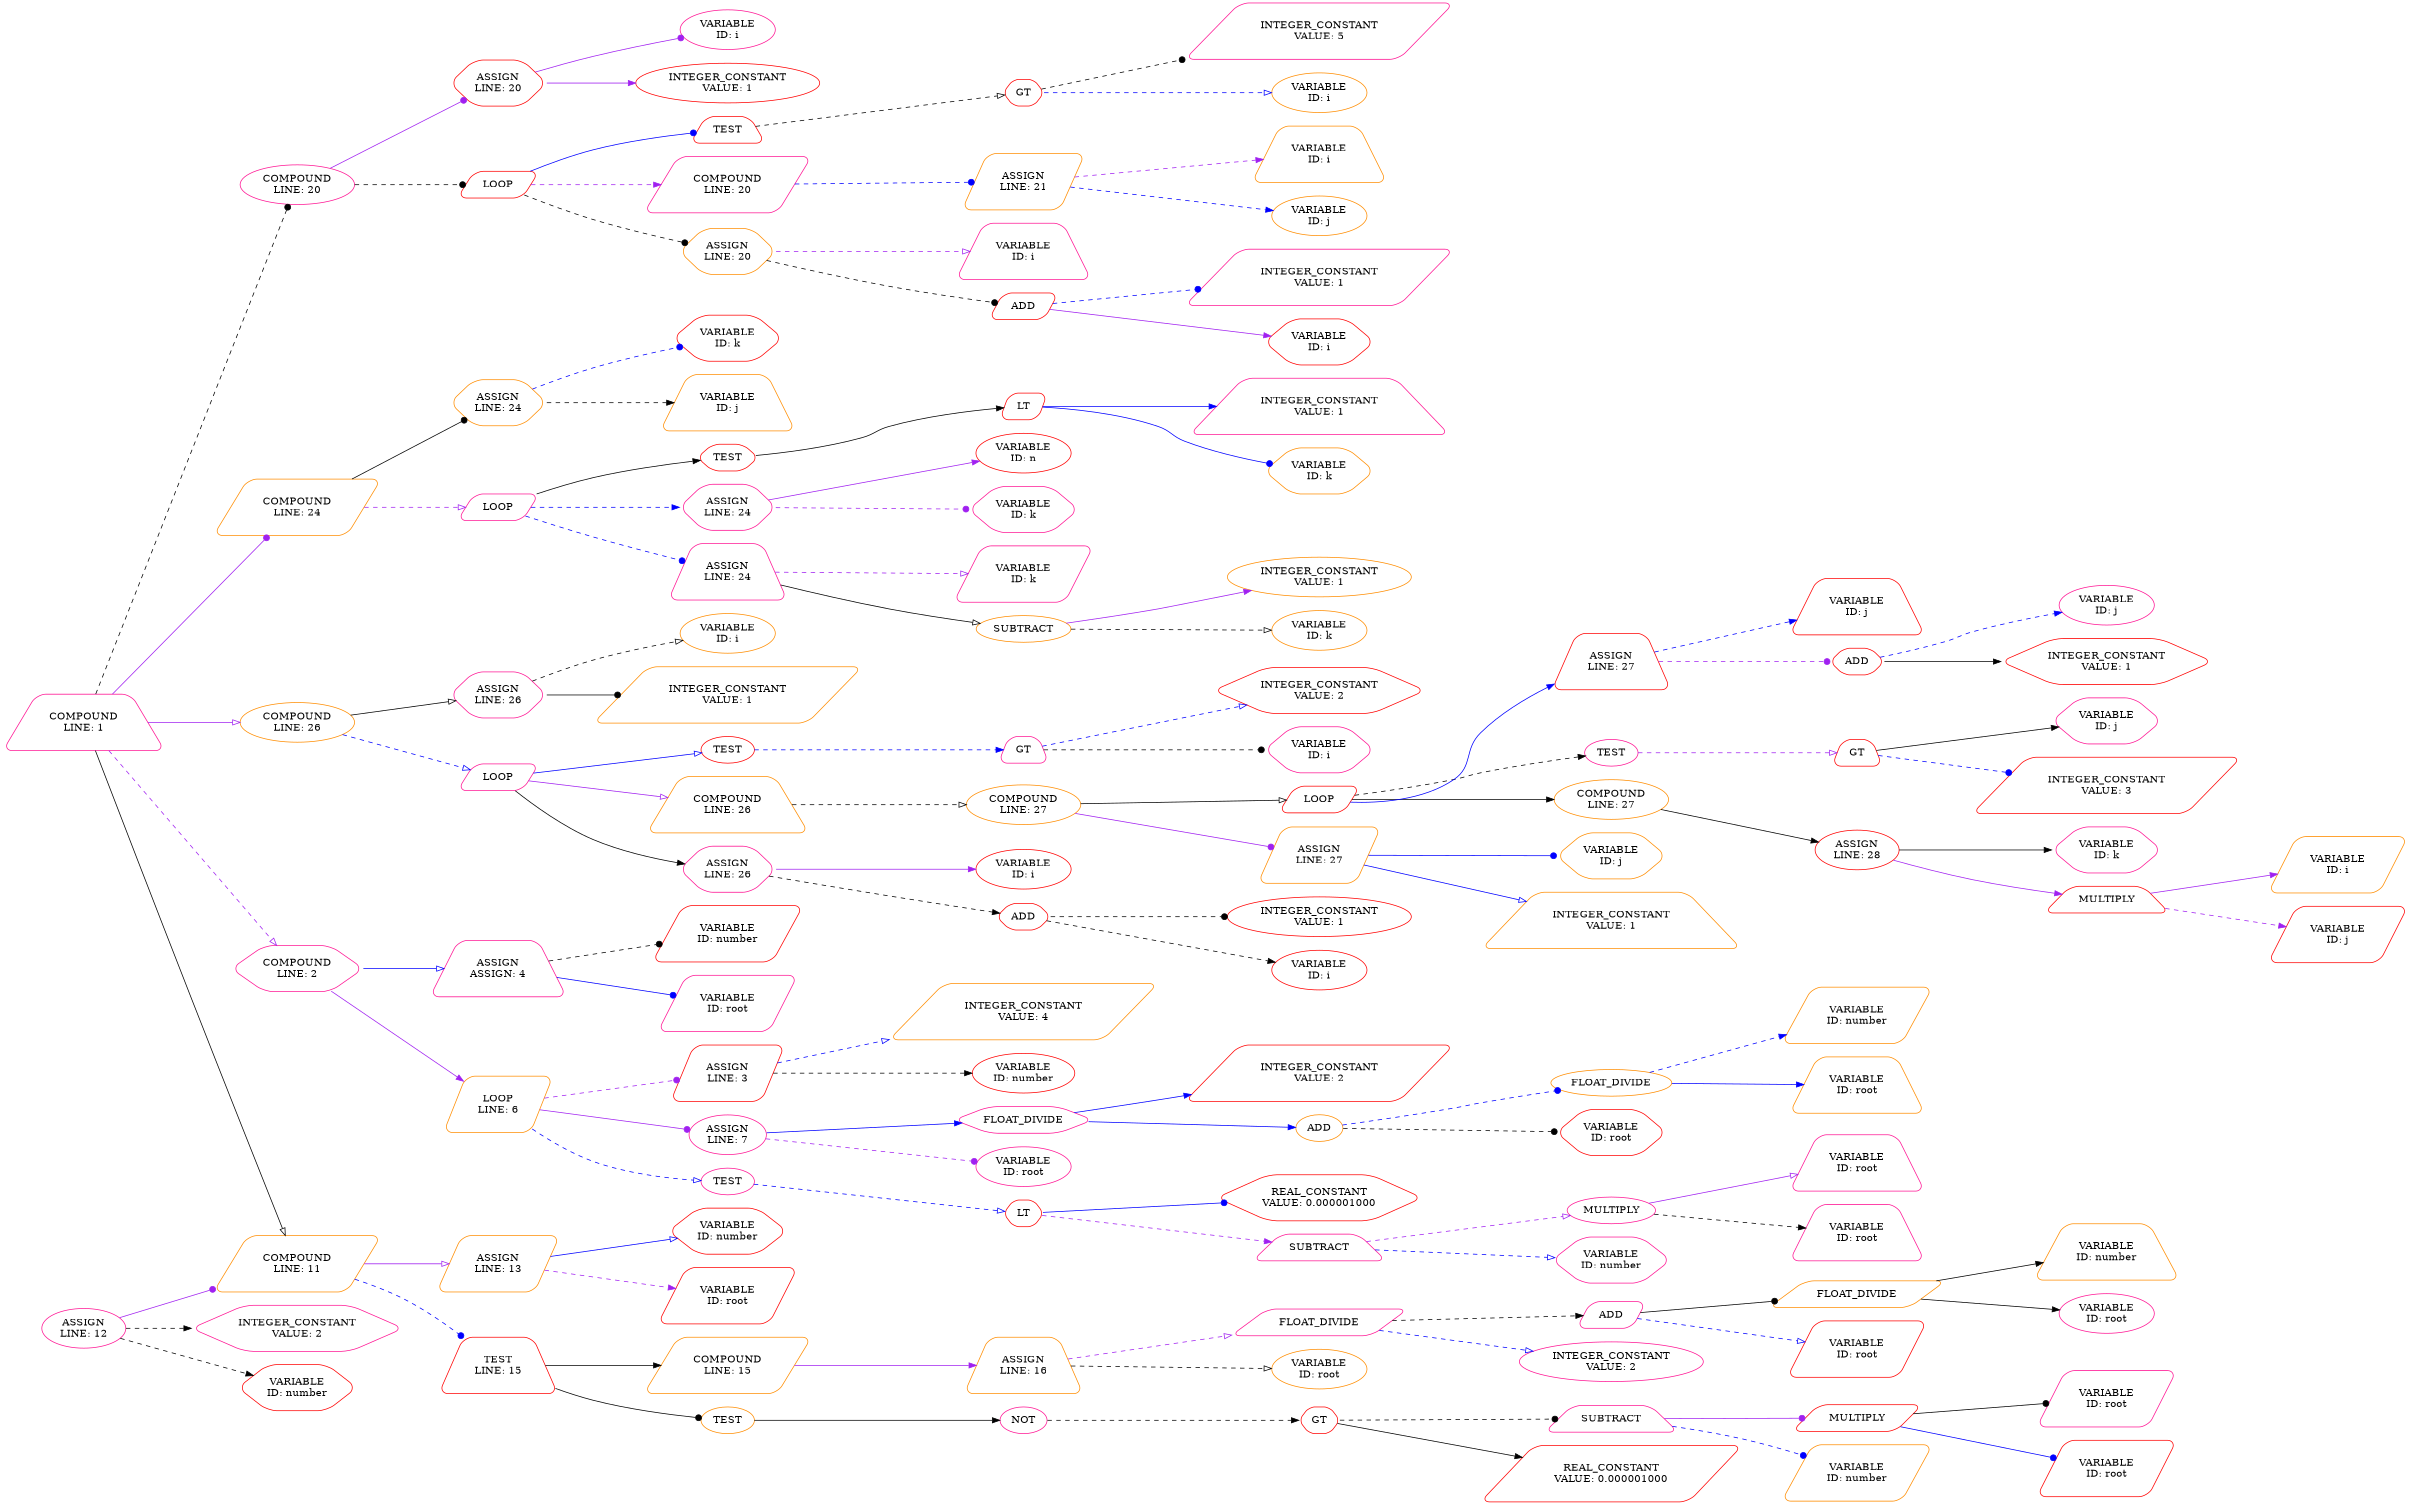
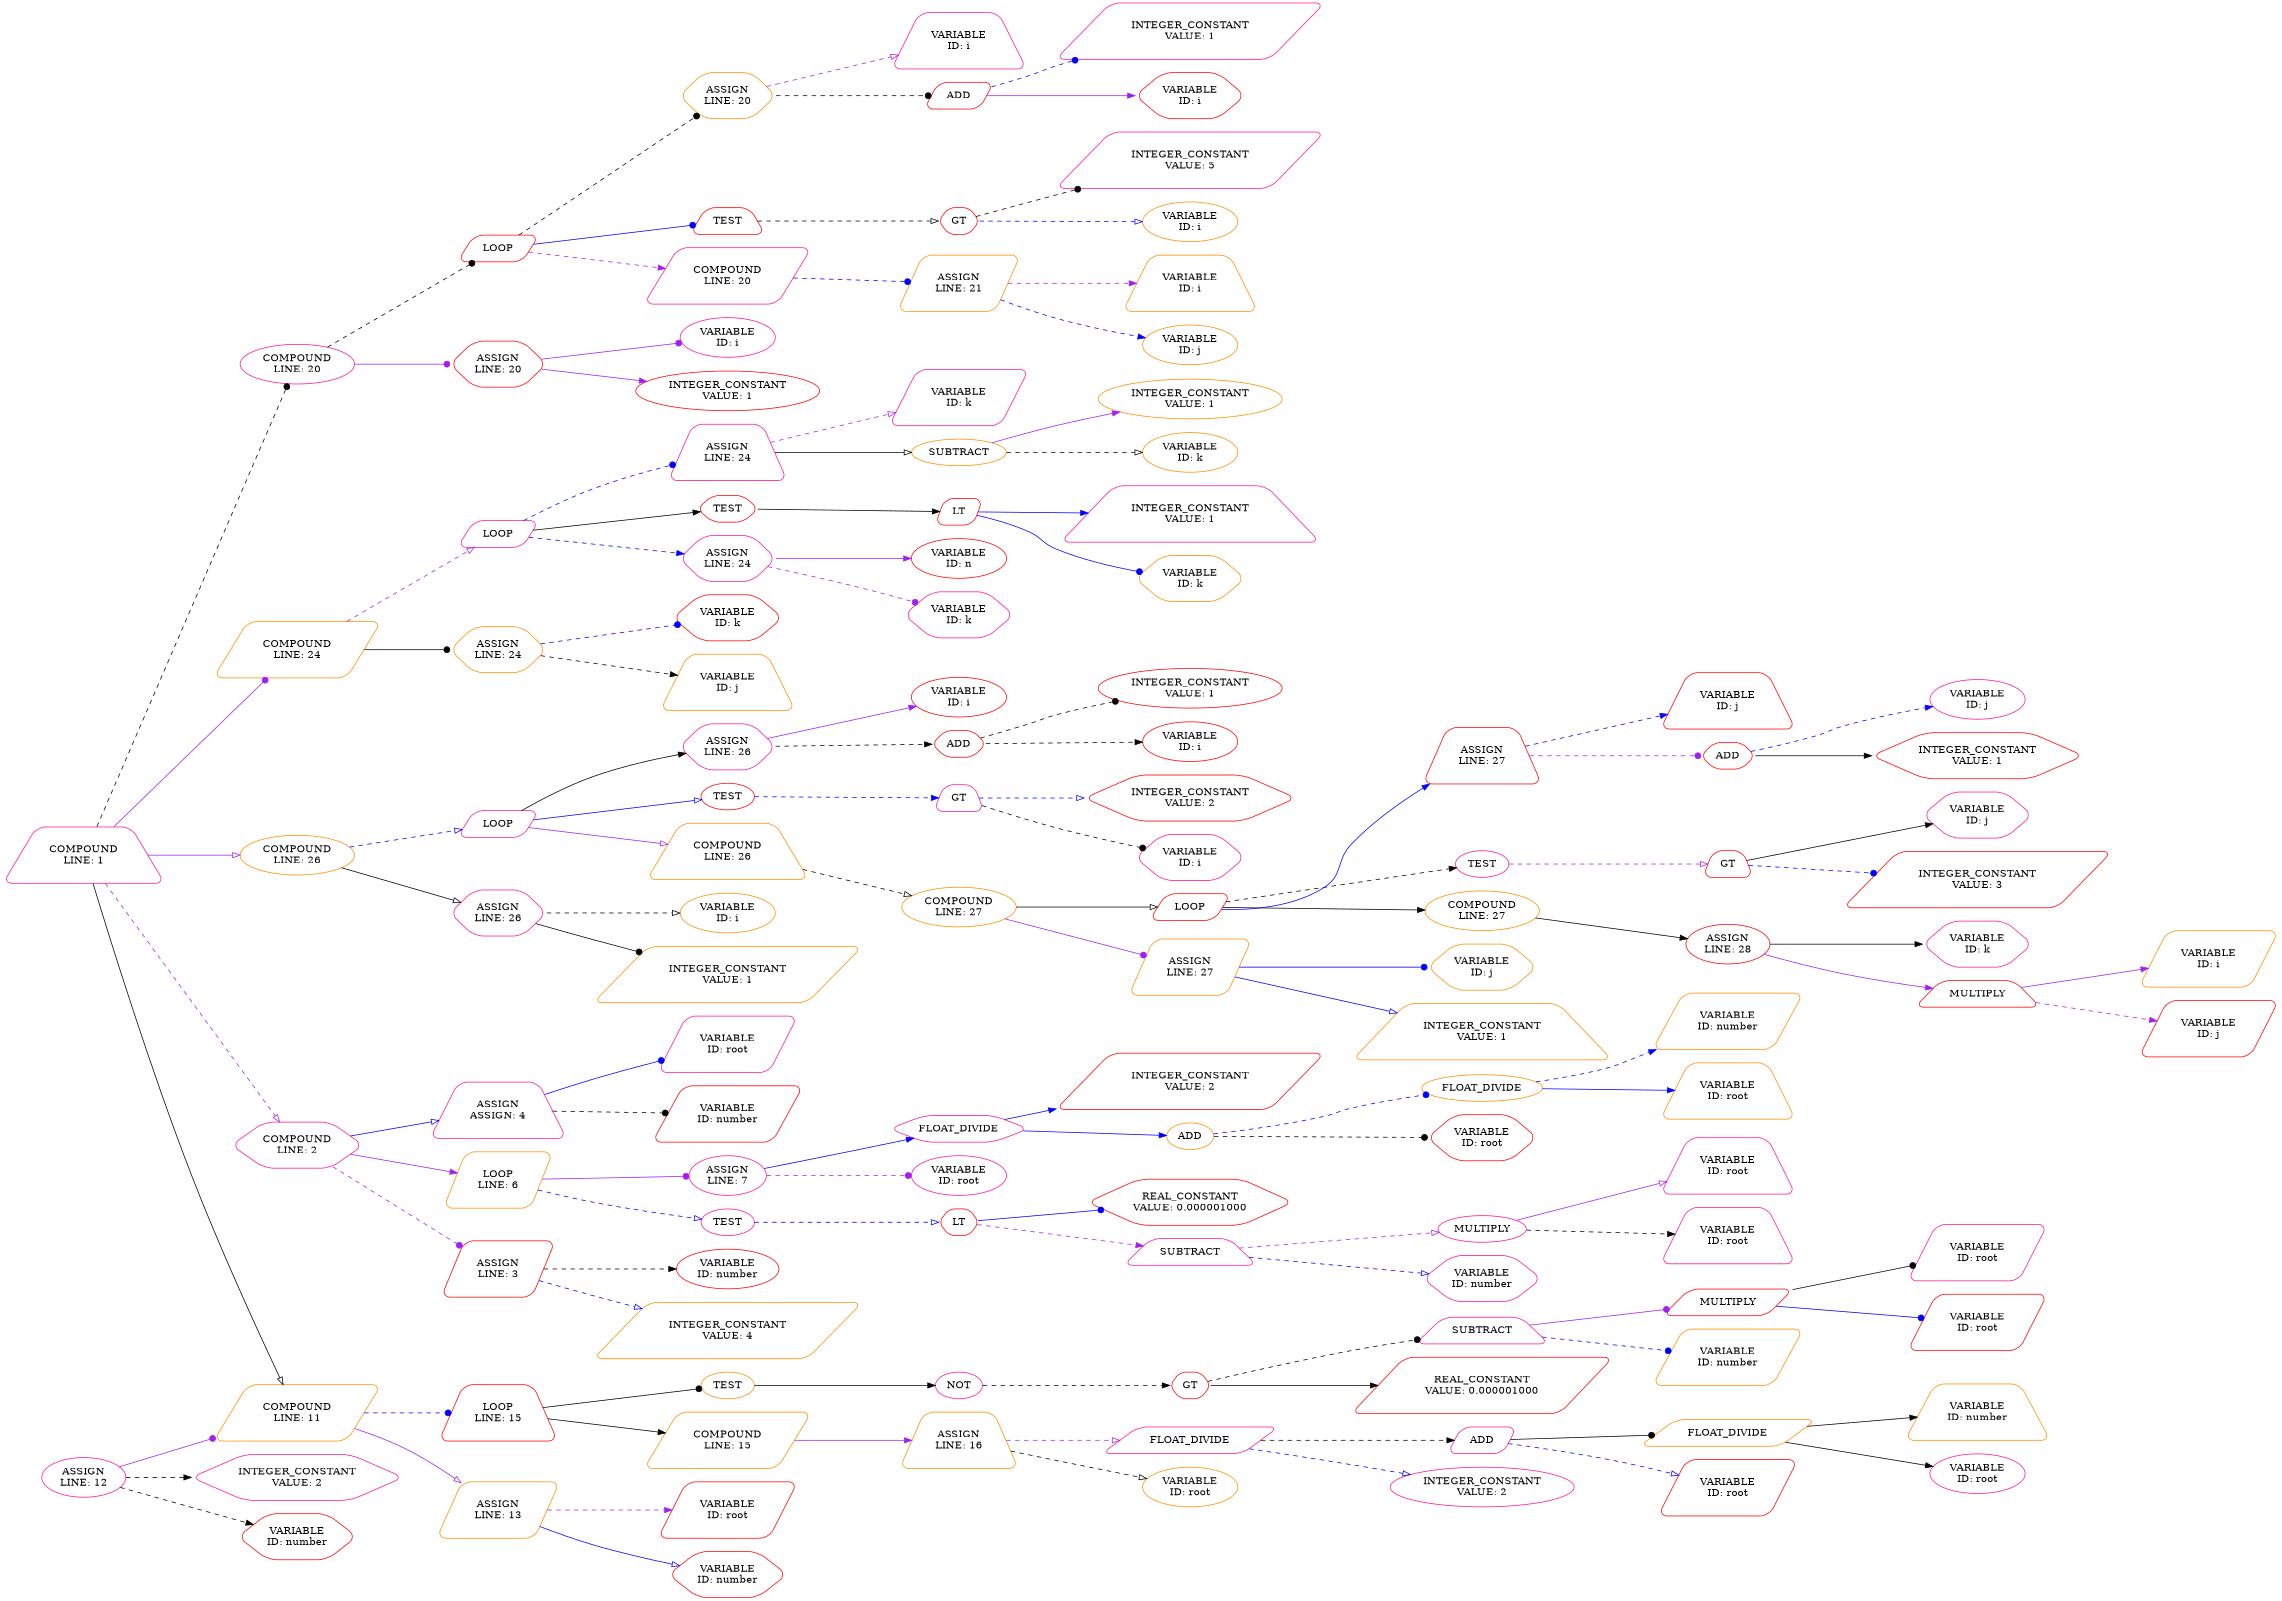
edge "LOOP LINE: 6" -> "ASSIGN LINE: 3": now "COMPOUND LINE: 2" -> "ASSIGN LINE: 3"
node "TEST LINE: 15": label "TEST LINE: 15" -> "LOOP LINE: 15"
